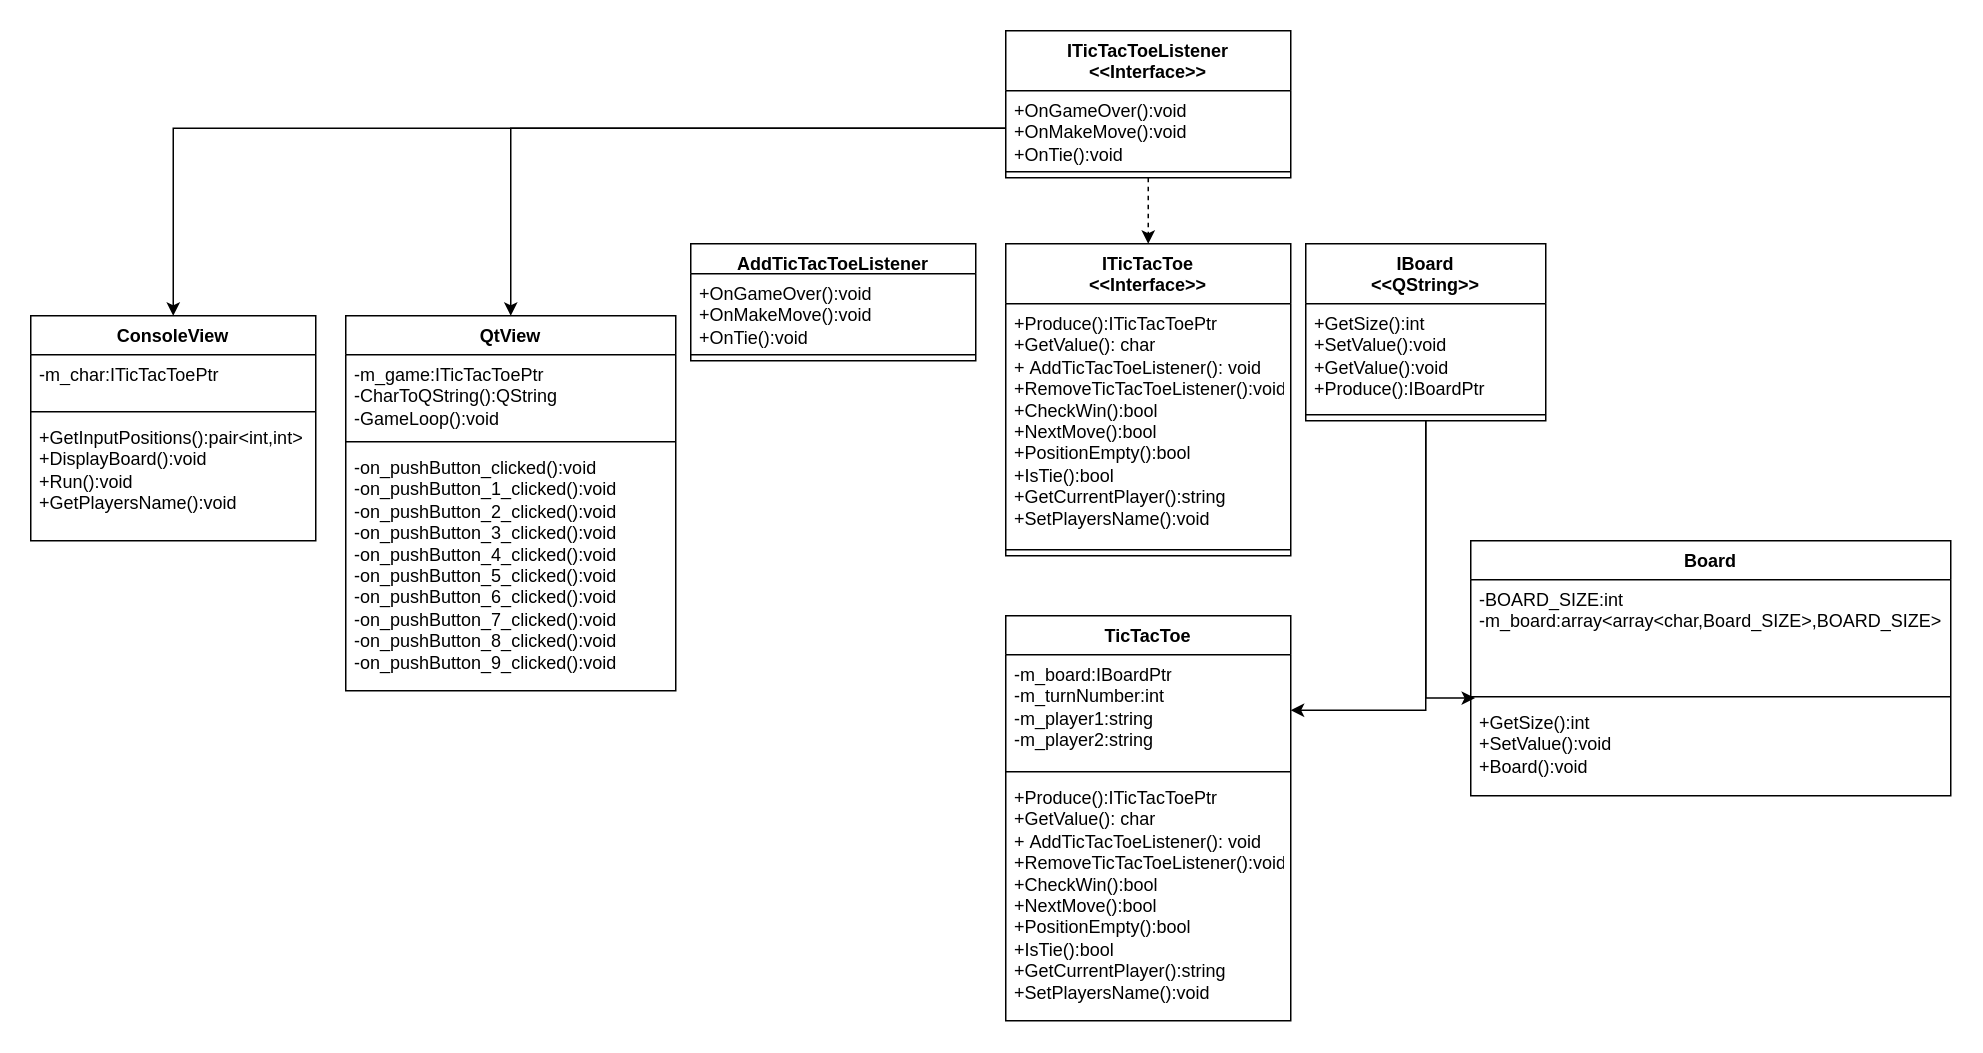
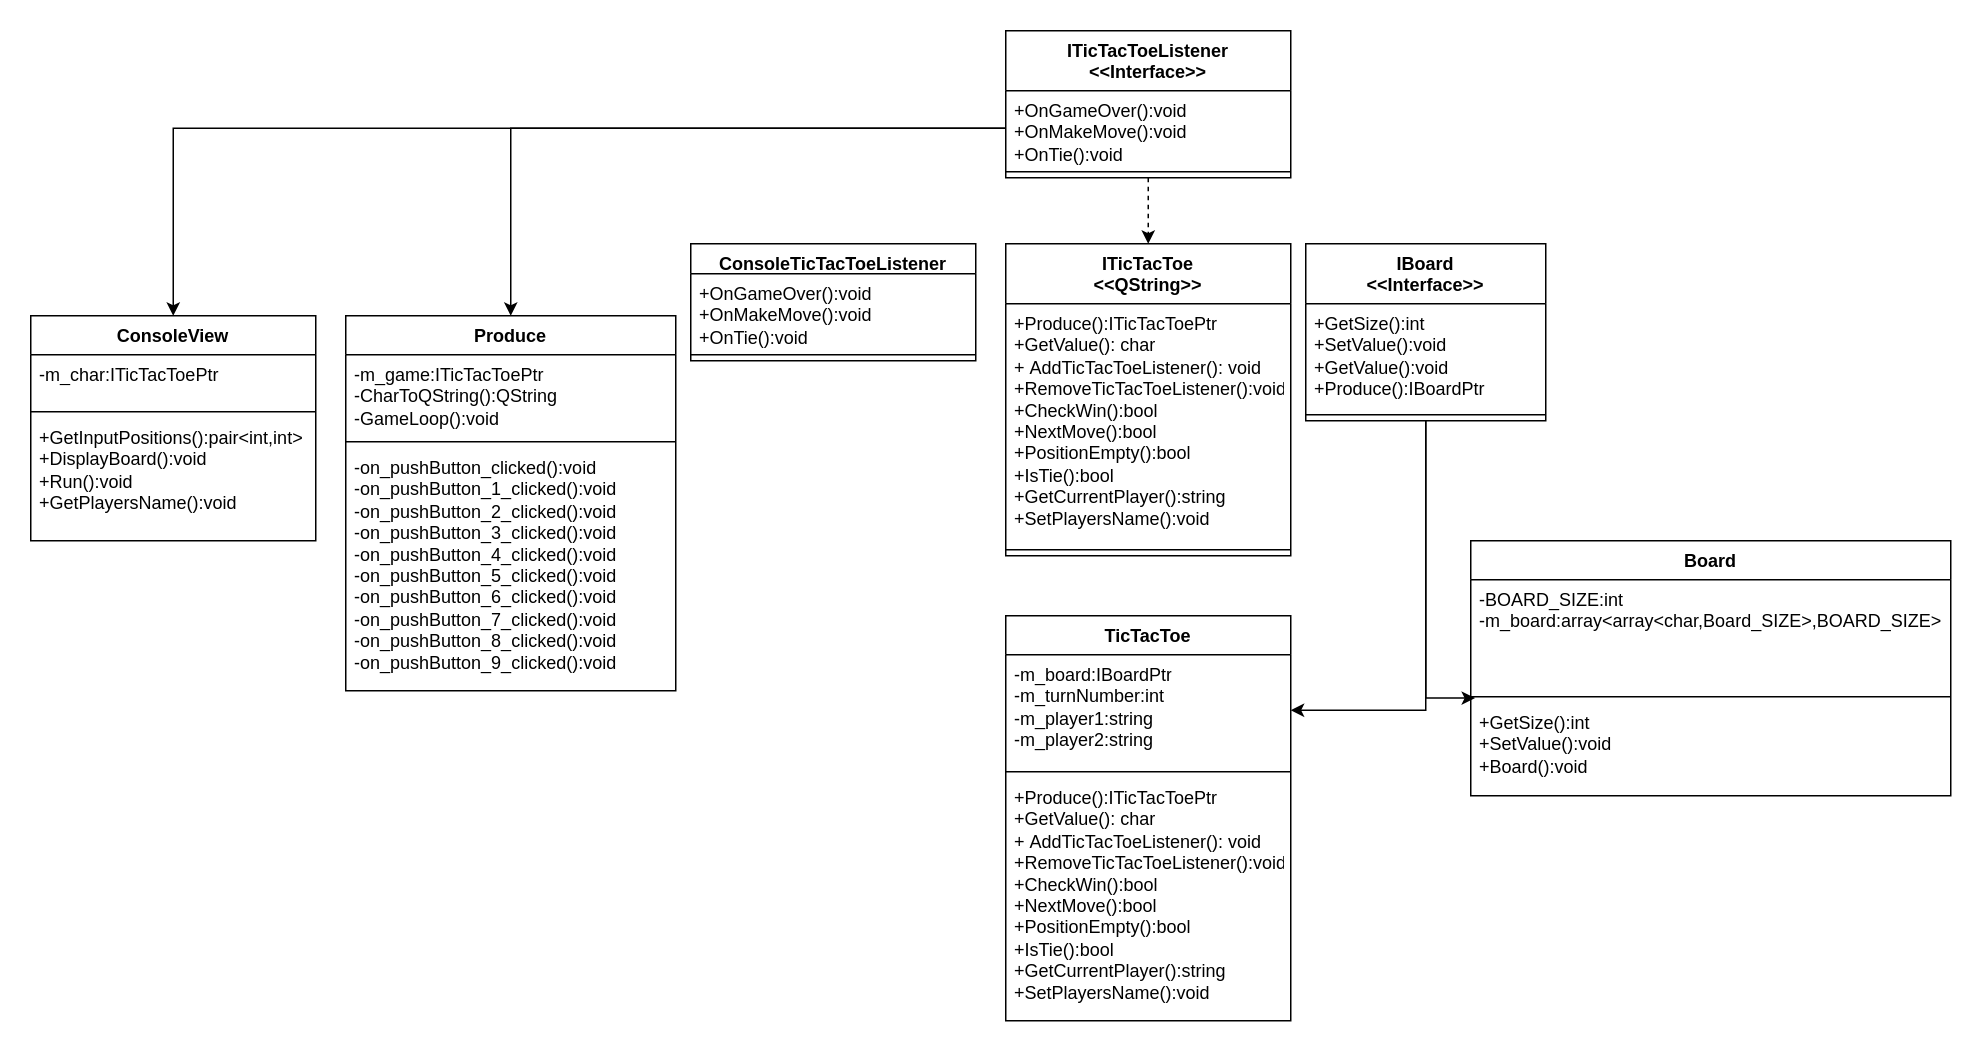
node "AddTicTacToeListener": label "AddTicTacToeListener" -> "ConsoleTicTacToeListener"
node "ITicTacToe <<Interface>>": label "ITicTacToe <<Interface>>" -> "ITicTacToe <<QString>>"
node "IBoard<<QString>>": label "IBoard<<QString>>" -> "IBoard<<Interface>>"
node "QtView": label "QtView" -> "Produce"
